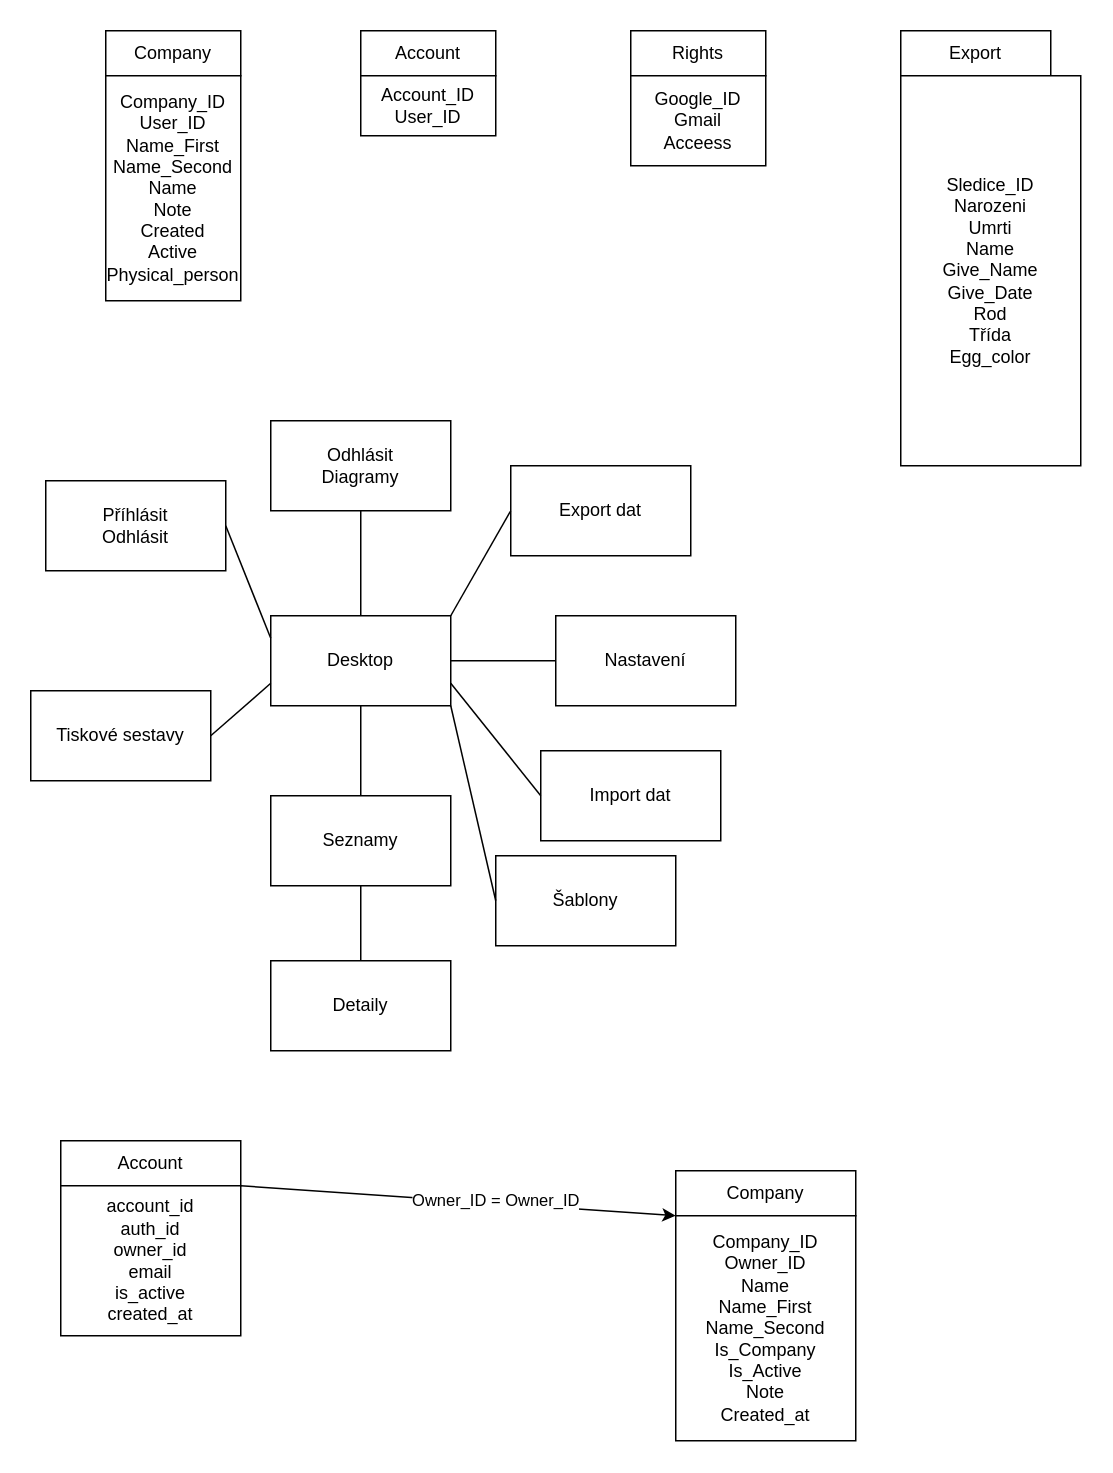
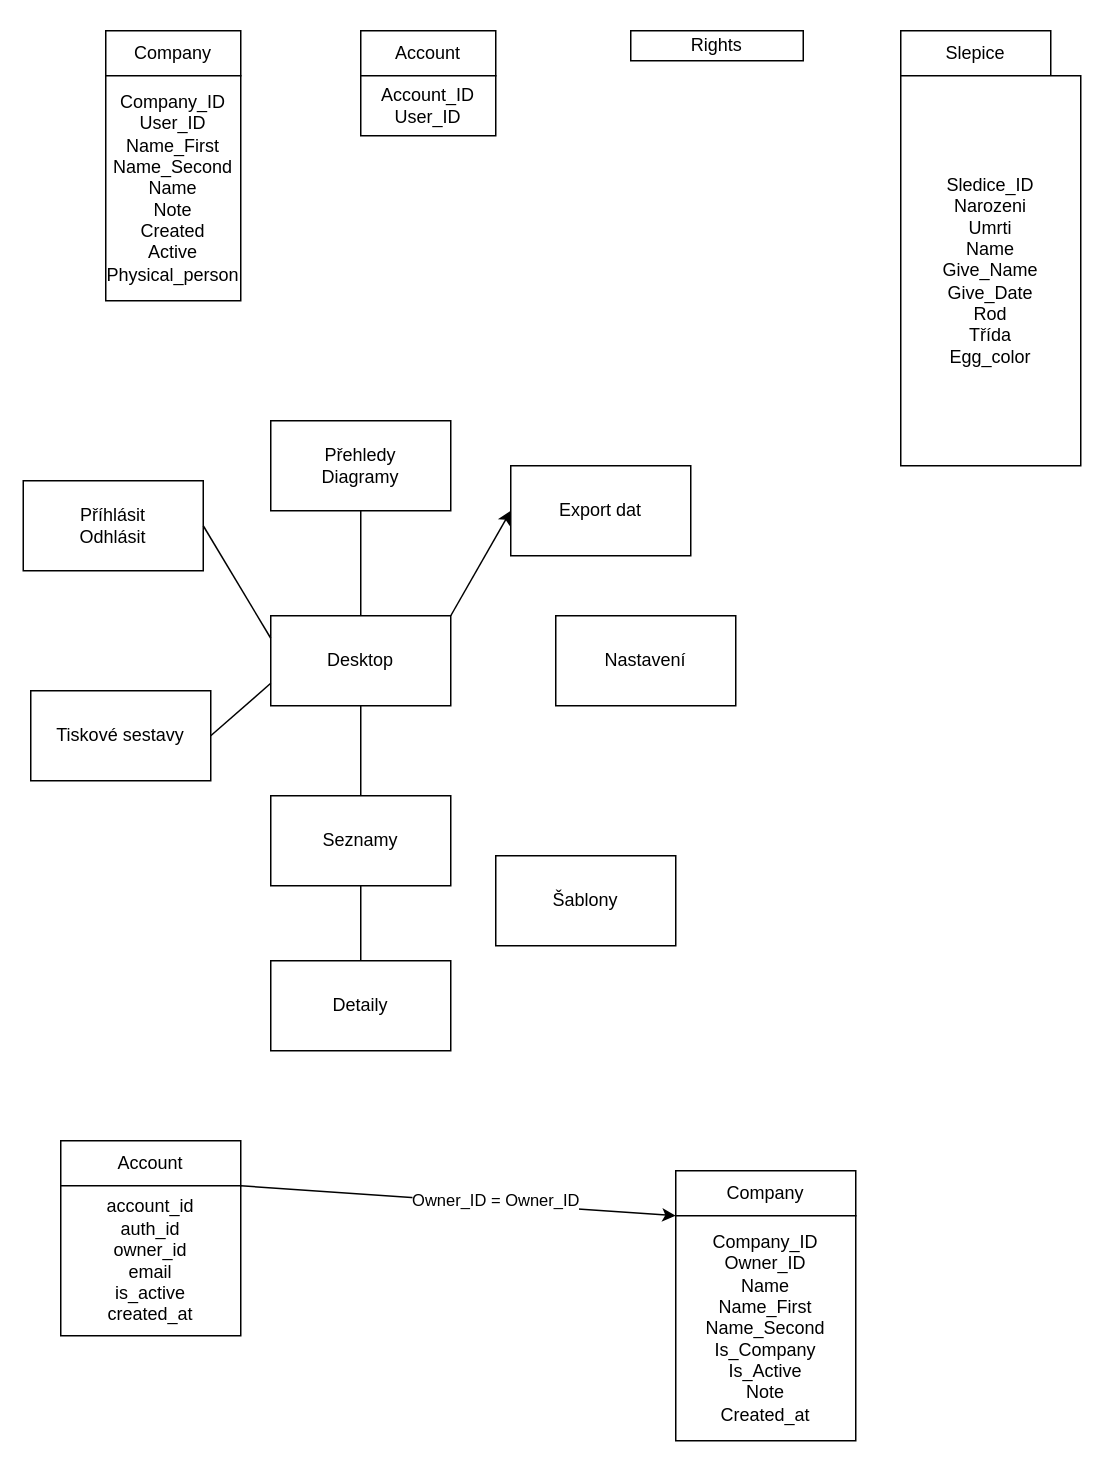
node "Rights": size 135x45 -> 173x30
node "Export": label "Export" -> "Slepice"
node "Google_ID Gmail Acceess": removed
node "Odhlásit Diagramy": label "Odhlásit Diagramy" -> "Přehledy Diagramy"
edge "Export dat" -- "Desktop": arrowhead none -> classic
node "Příhlásit Odhlásit": moved (136, 526) -> (113, 526)
edge "Desktop" -- "Nastavení": removed
edge "Desktop" -- "Import dat": removed
node "Import dat": removed
edge "Desktop" -- "Šablony": removed
